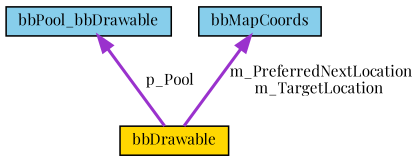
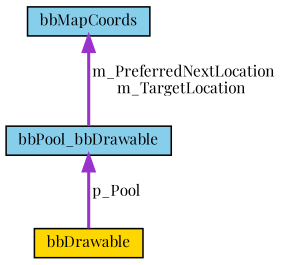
edge "bbDrawable" -> "bbMapCoords": now "bbPool_bbDrawable" -> "bbMapCoords"
